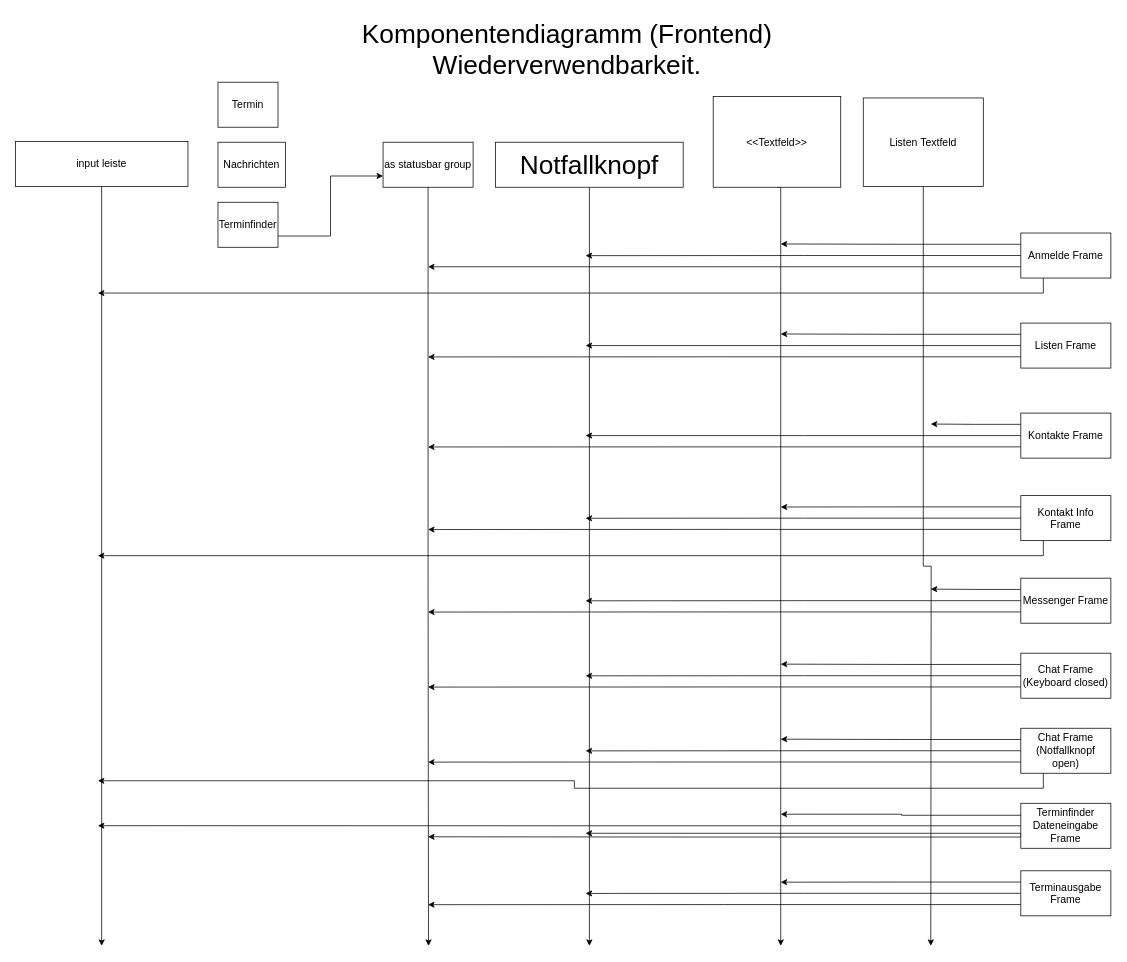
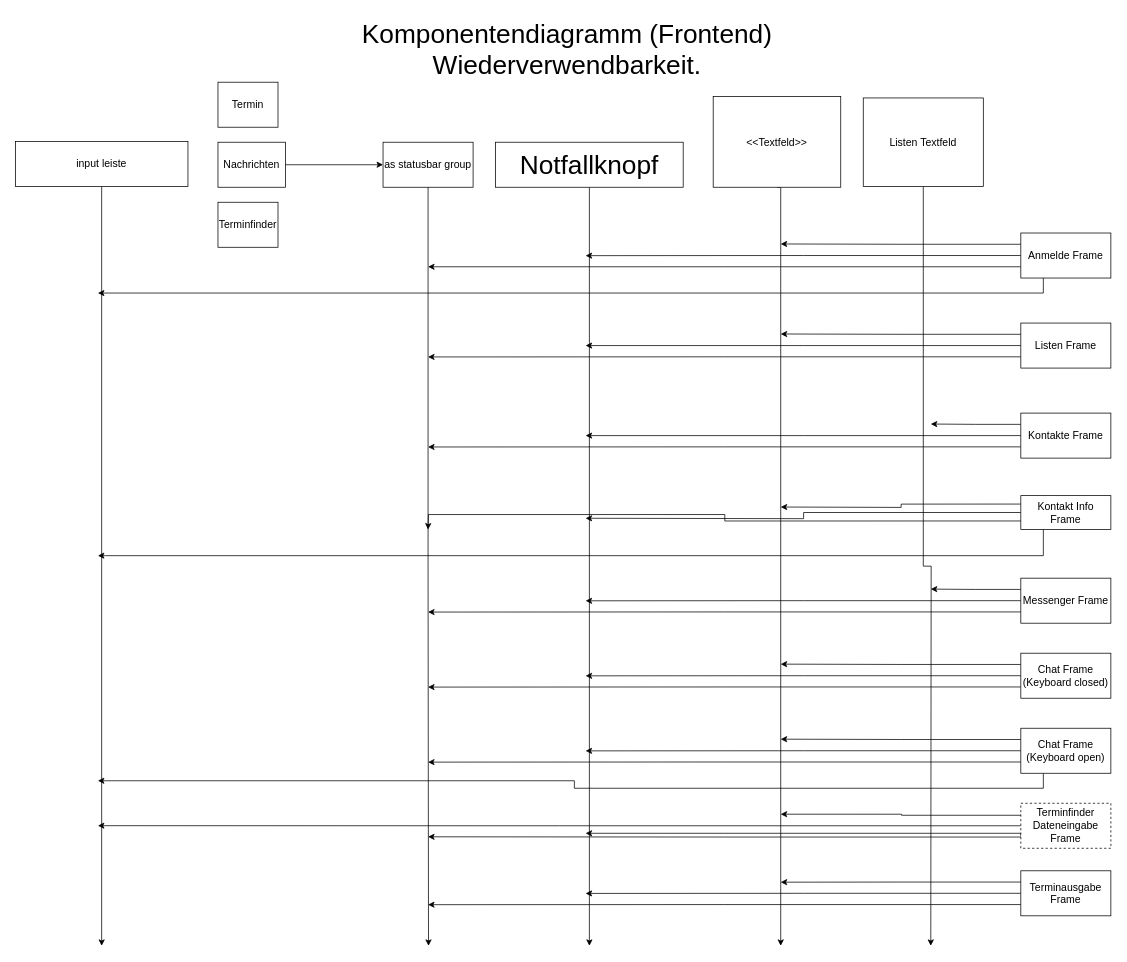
edge "Nachrichten" -> "as statusbar group": added
edge "Terminfinder" -> "as statusbar group": removed
node "Kontakt Info Frame": size 90x45 -> 90x34
node "Chat Frame (Notfallknopf open)": label "Chat Frame (Notfallknopf open)" -> "Chat Frame (Keyboard open)"
node "Terminfinder Dateneingabe Frame": style solid -> dashed
